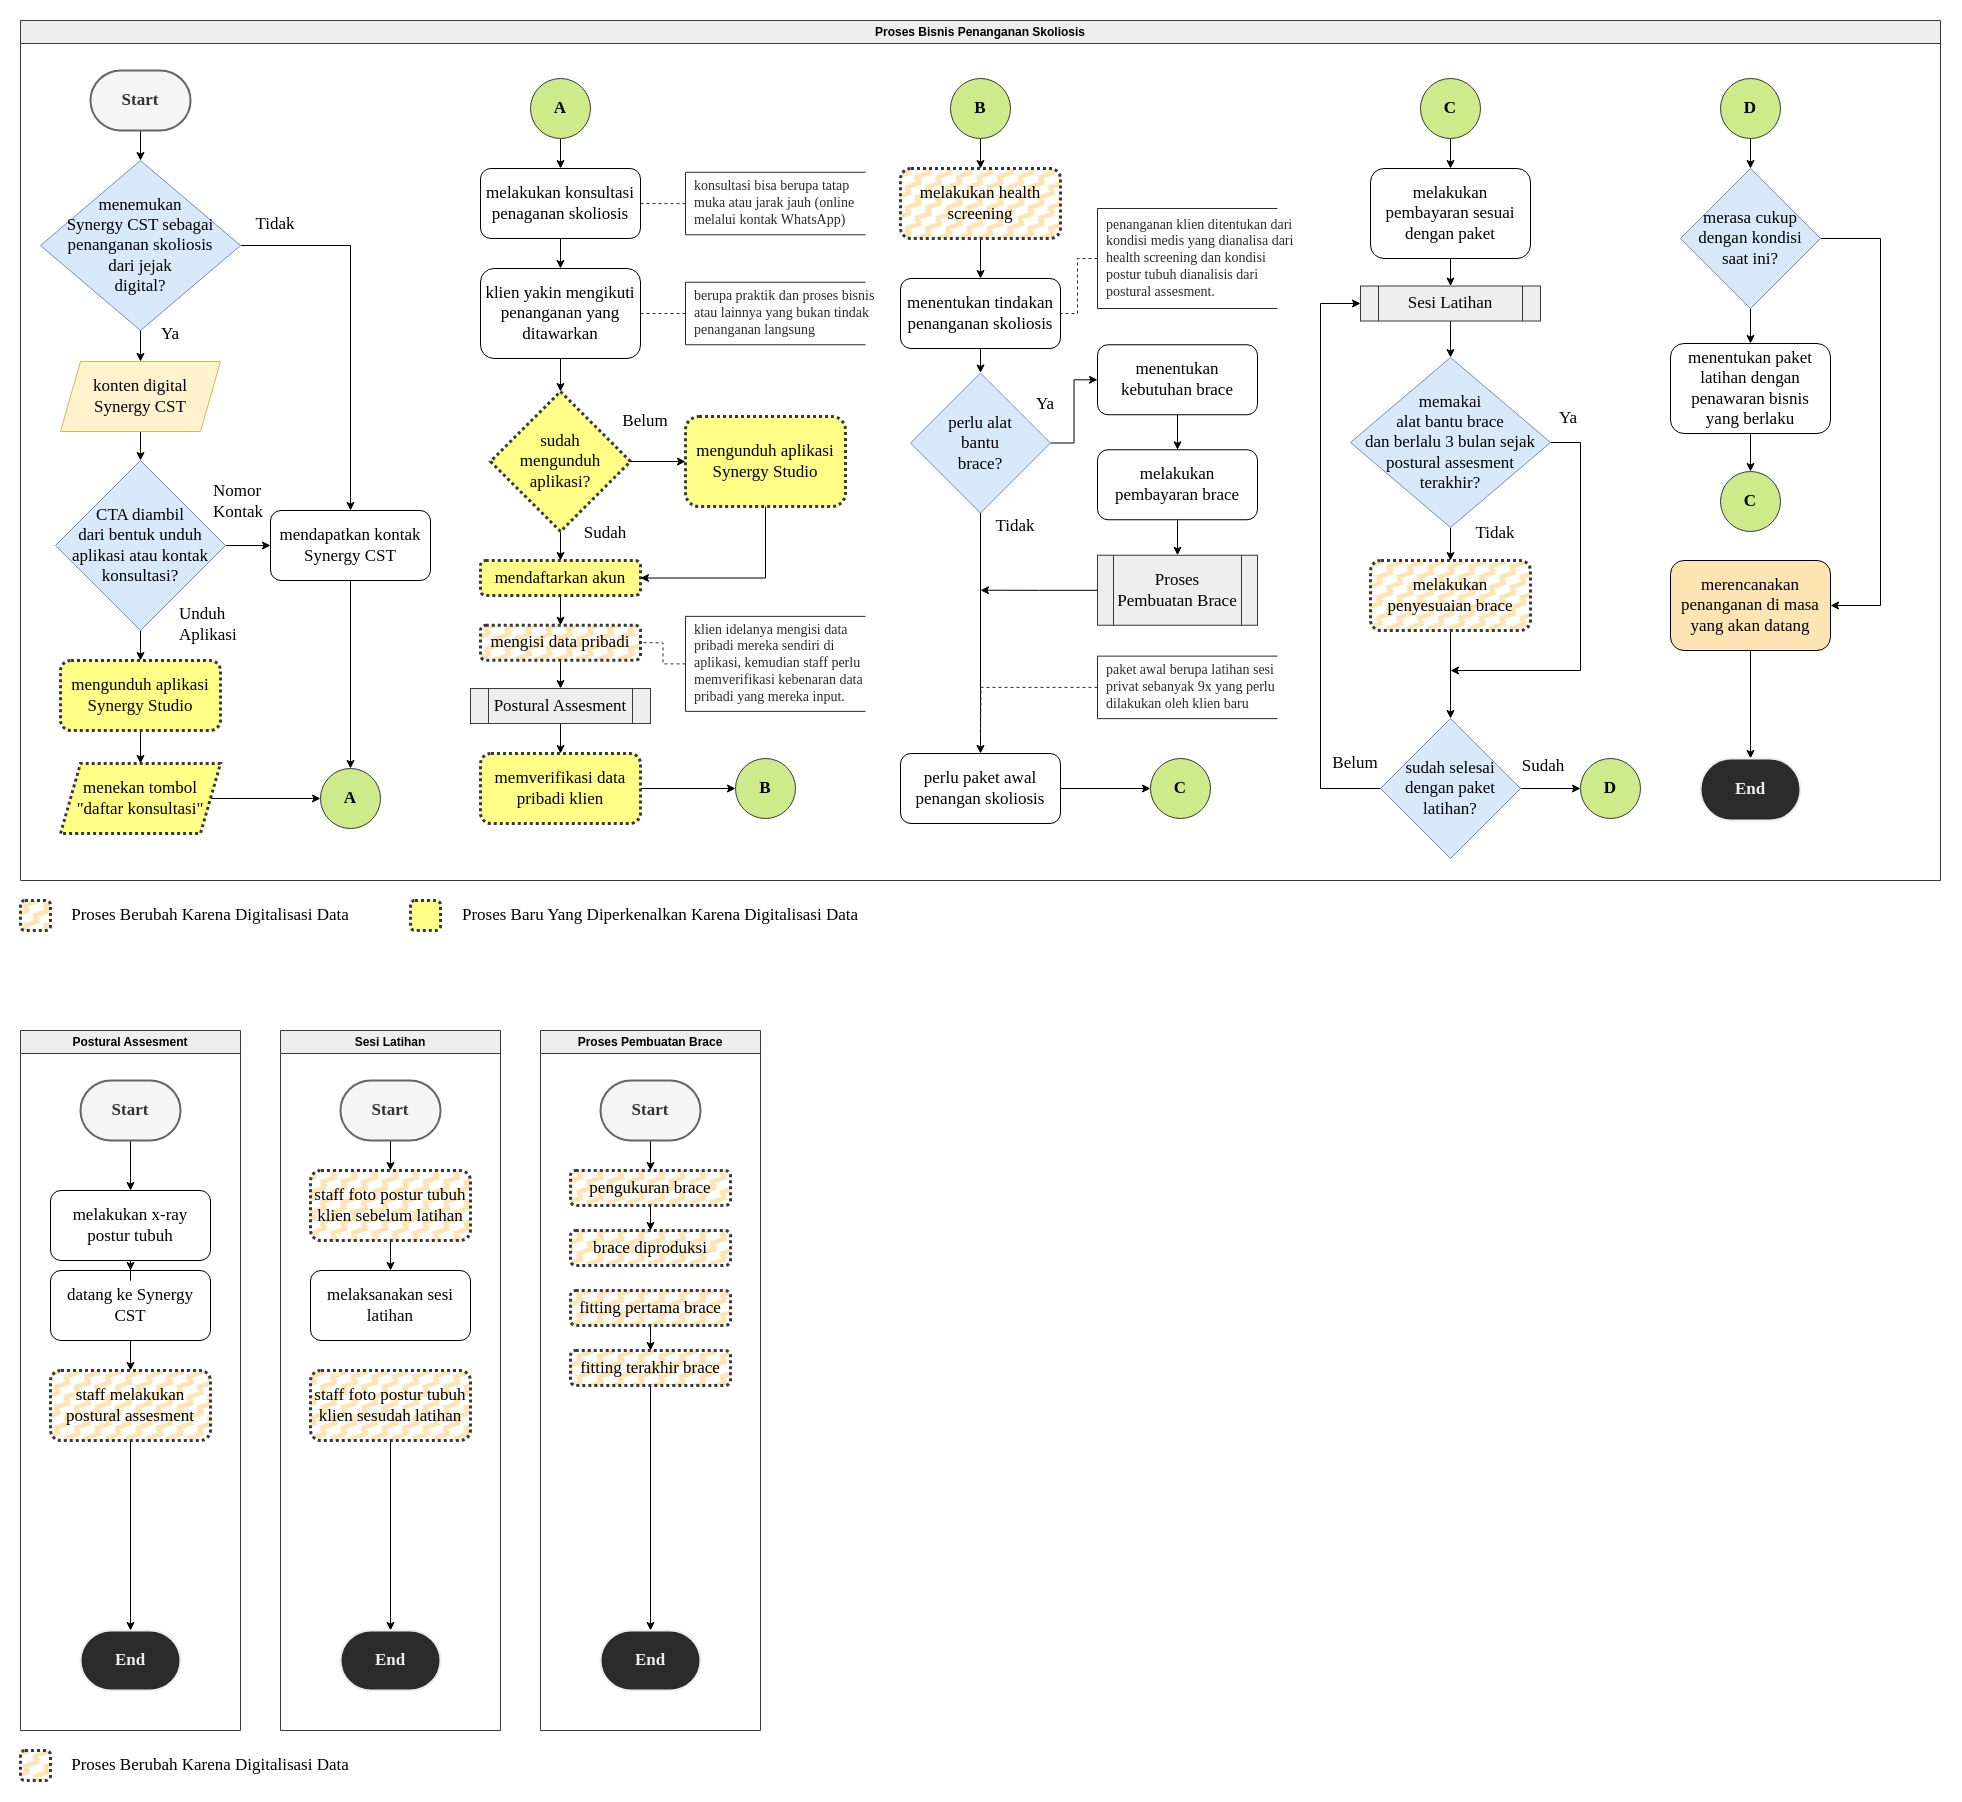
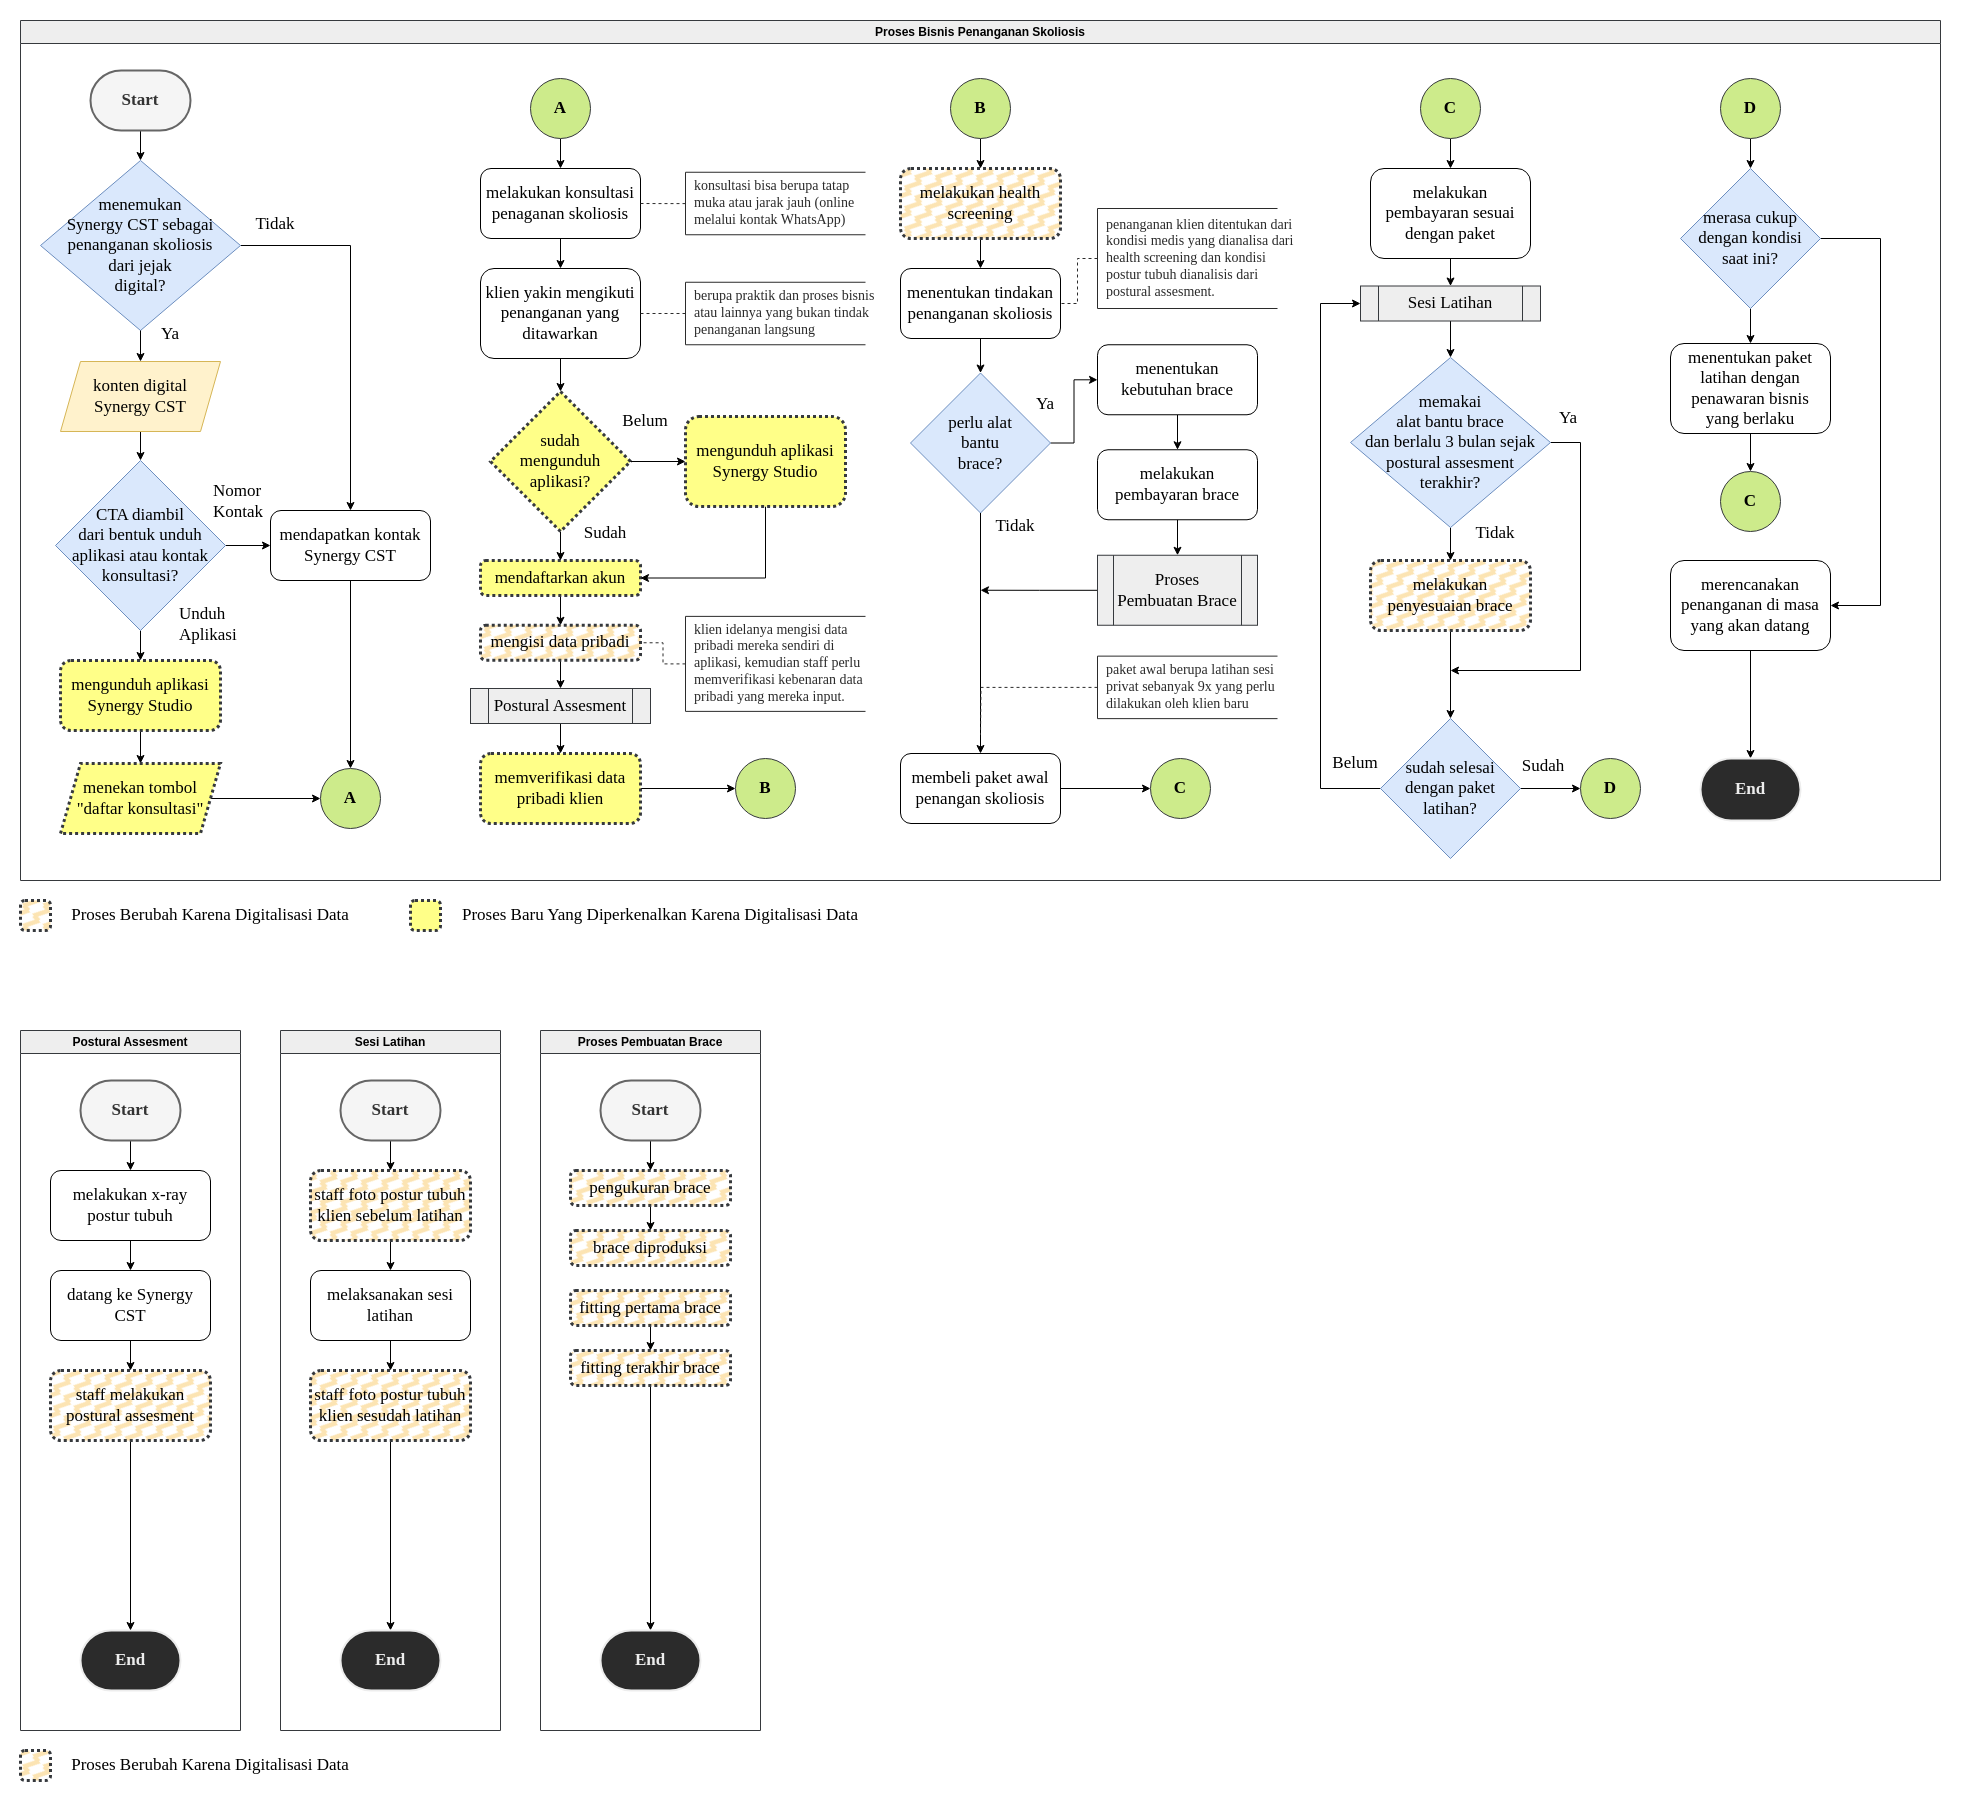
node "menentukan tindakan penanganan skoliosis": moved (981, 314) -> (981, 304)
node "merencanakan penanganan di masa yang akan datang": fillcolor #fce4b3 -> #ffffff
node "perlu paket awal penangan skoliosis": label "perlu paket awal penangan skoliosis" -> "membeli paket awal penangan skoliosis"
node "melakukan x-ray postur tubuh": moved (131, 1226) -> (131, 1206)
edge "melaksanakan sesi latihan" -> "staff foto postur tubuh klien sesudah latihan": added
